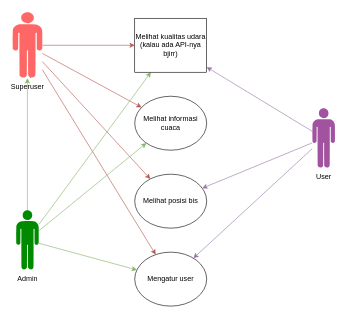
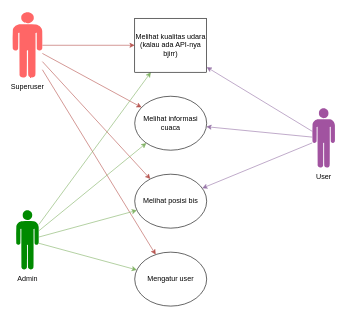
edge "Admin" -> "Superuser": now "Admin" -> "Melihat posisi bis"
edge "User" -> "Mengatur user": now "User" -> "Melihat informasi cuaca"
